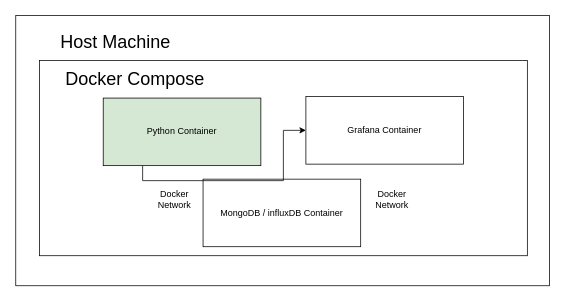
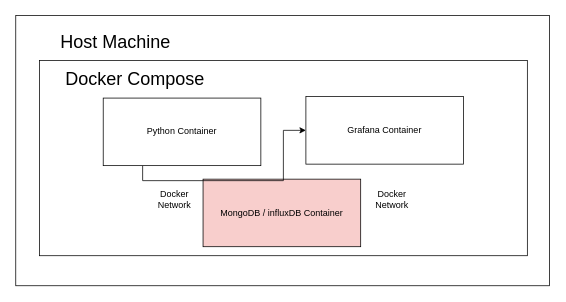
node "Python Container": fillcolor #d5e8d4 -> #ffffff
node "MongoDB / influxDB Container": fillcolor #ffffff -> #f8cecc
